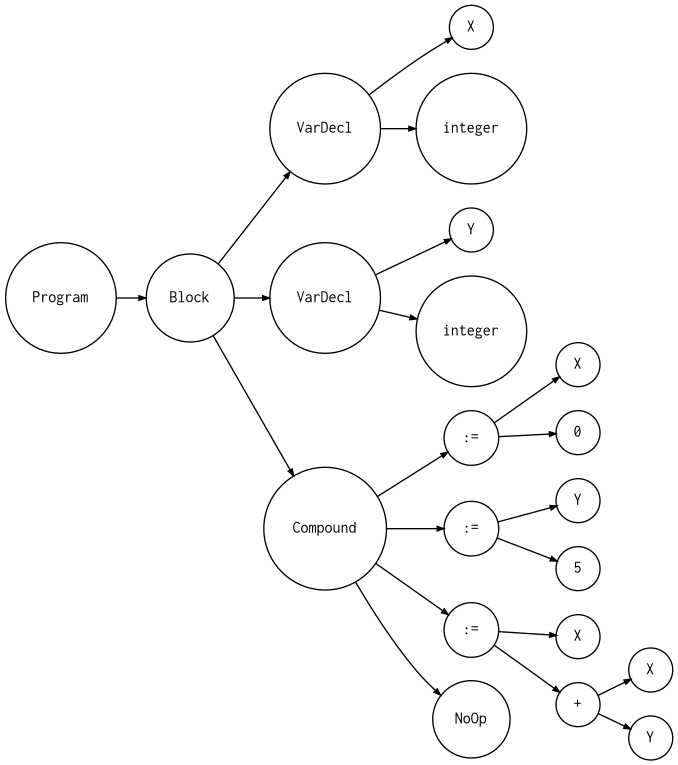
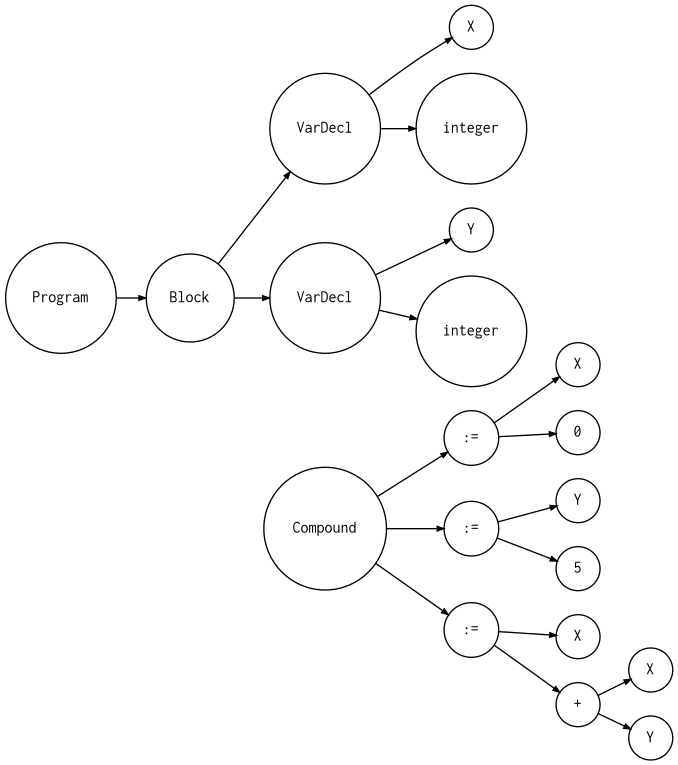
edge "Block" -> "Compound": removed
node "NoOp": removed
